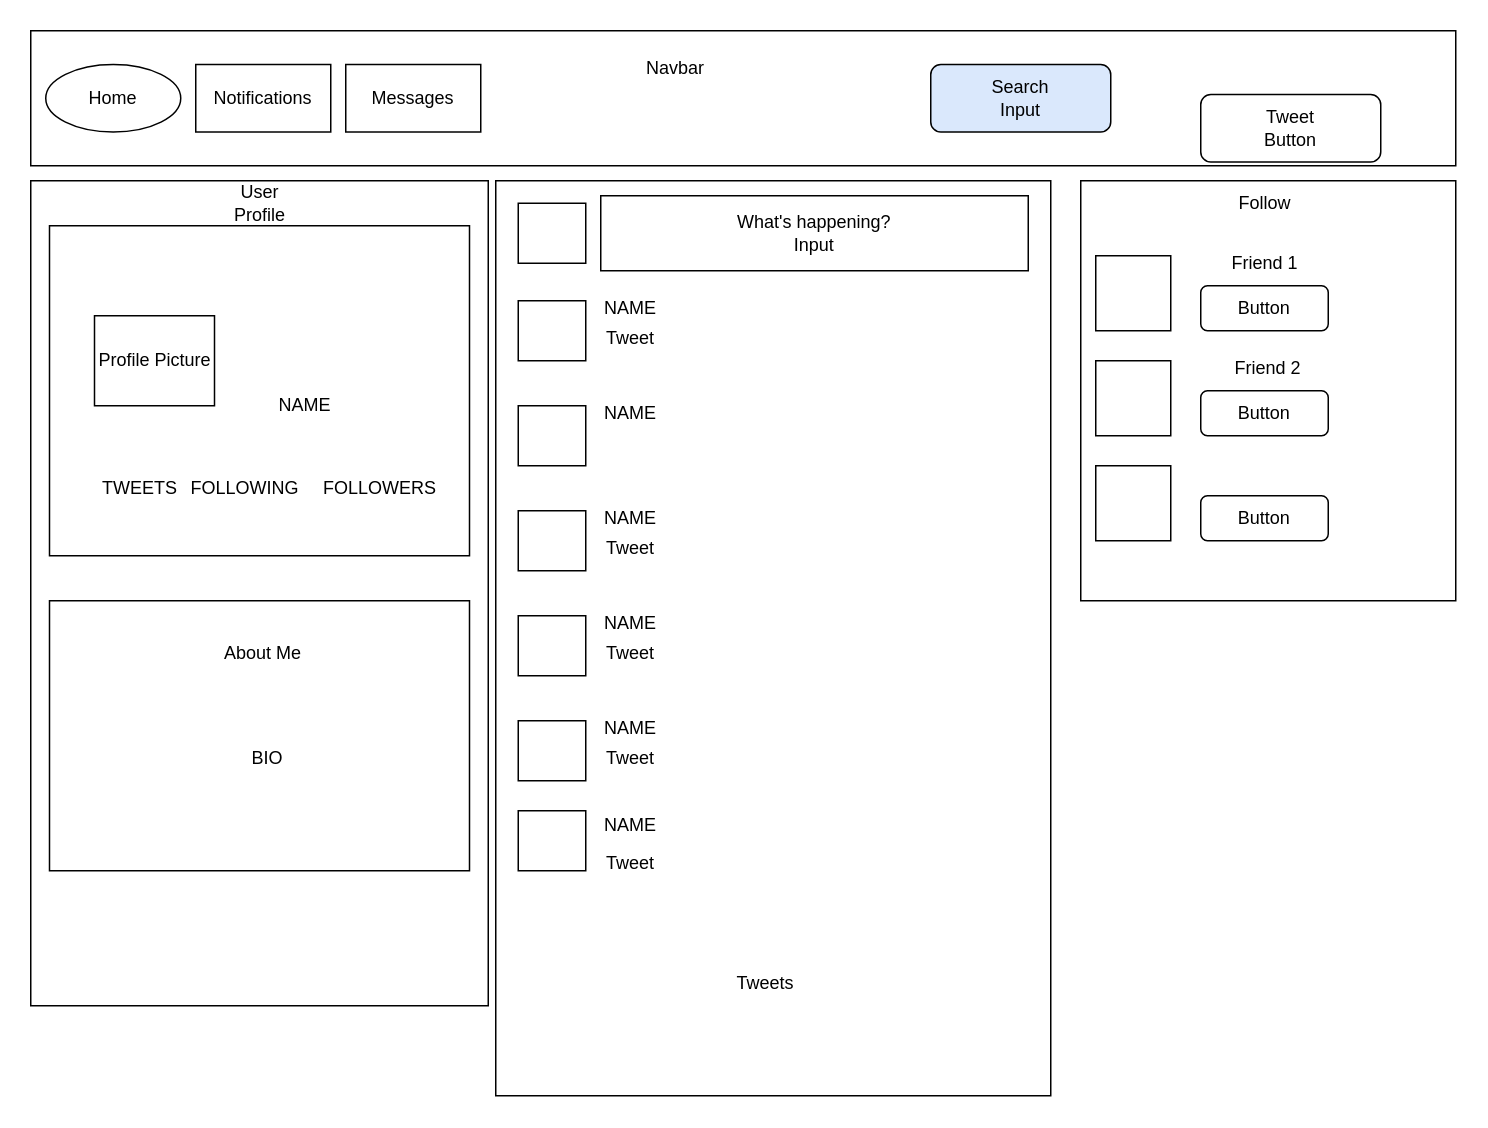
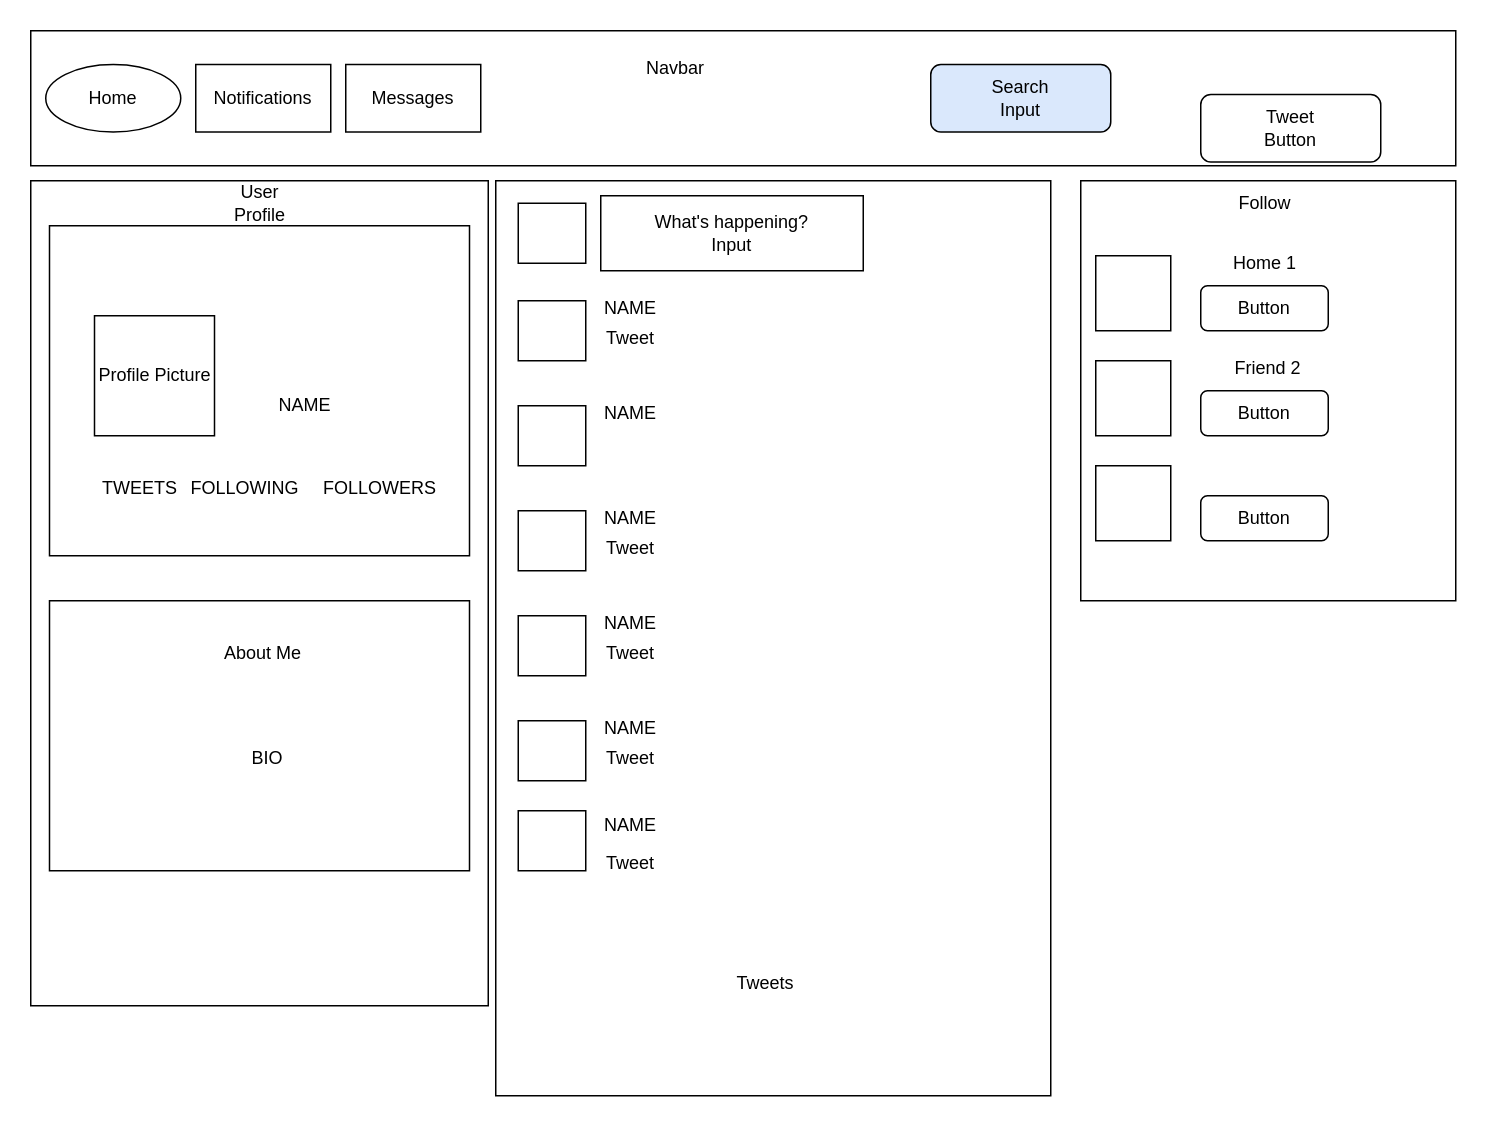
node "What's happening? Input": size 428x75 -> 263x75
node "Friend 1": label "Friend 1" -> "Home 1"
node "Profile Picture": size 120x90 -> 120x120
